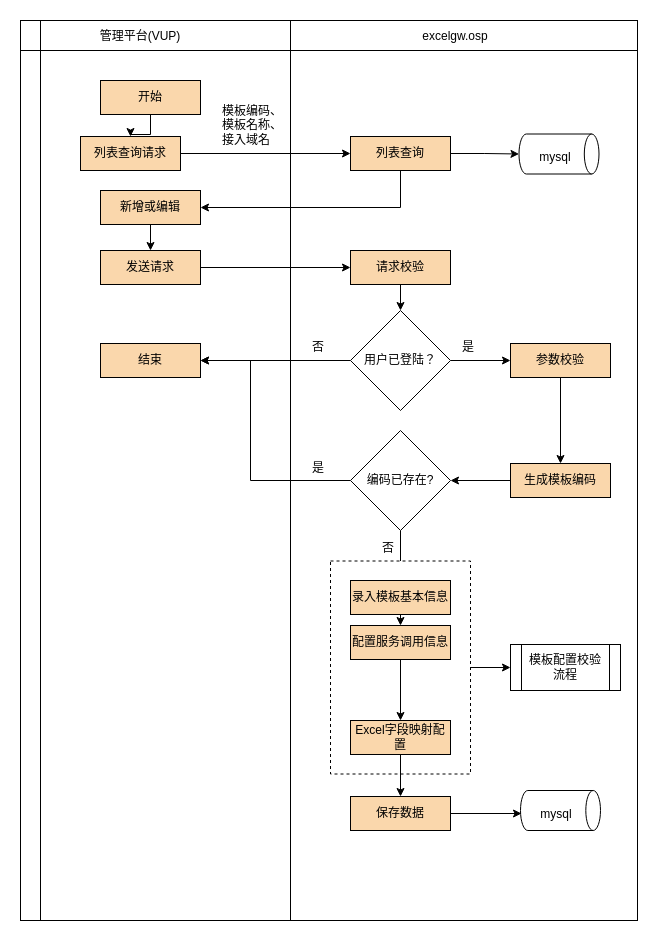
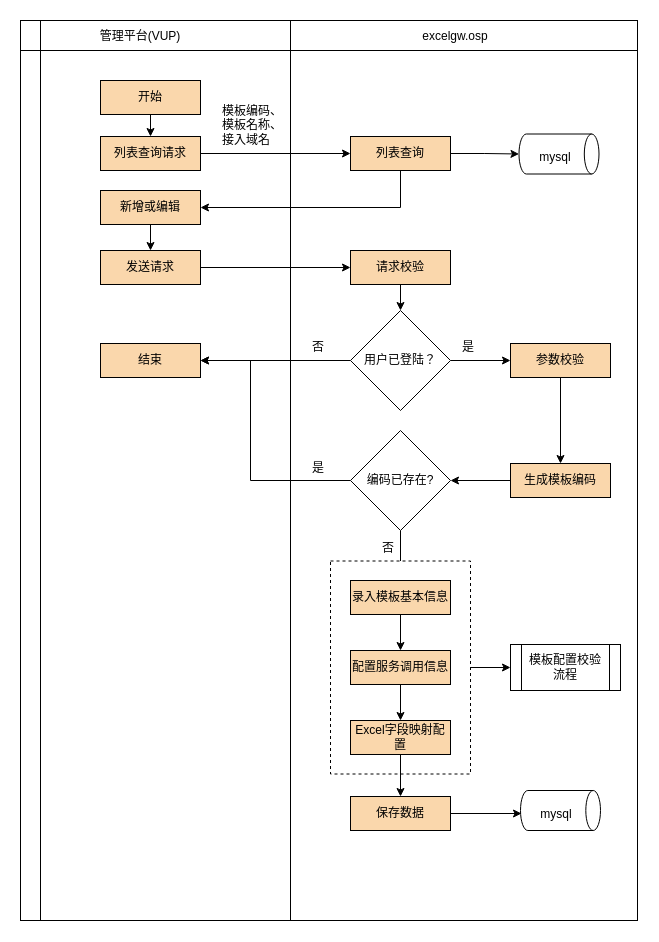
node "列表查询请求": moved (131, 154) -> (151, 154)
node "配置服务调用信息": moved (401, 643) -> (401, 668)
